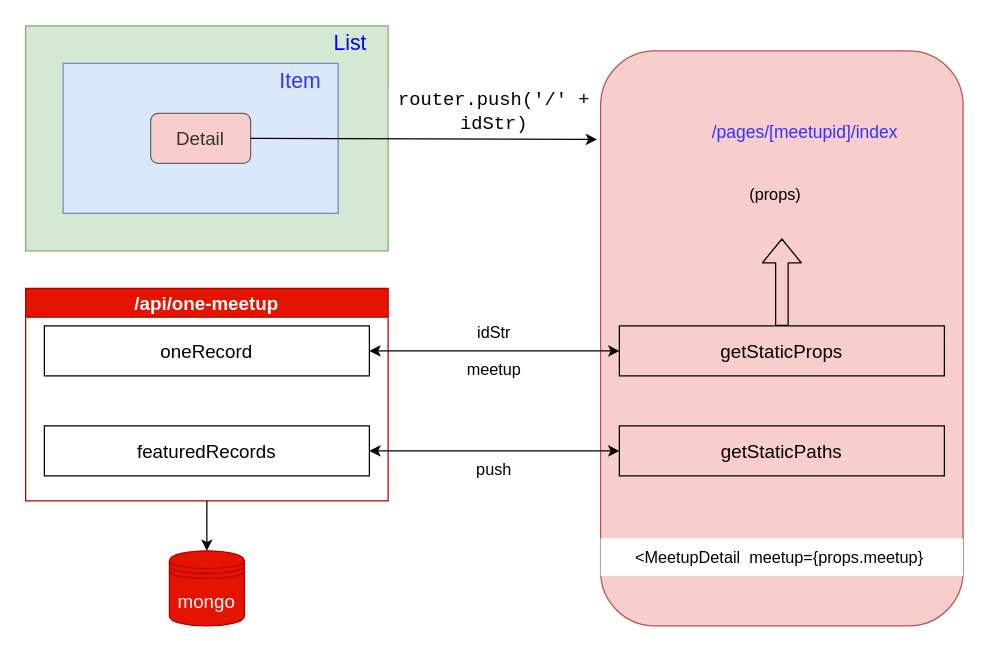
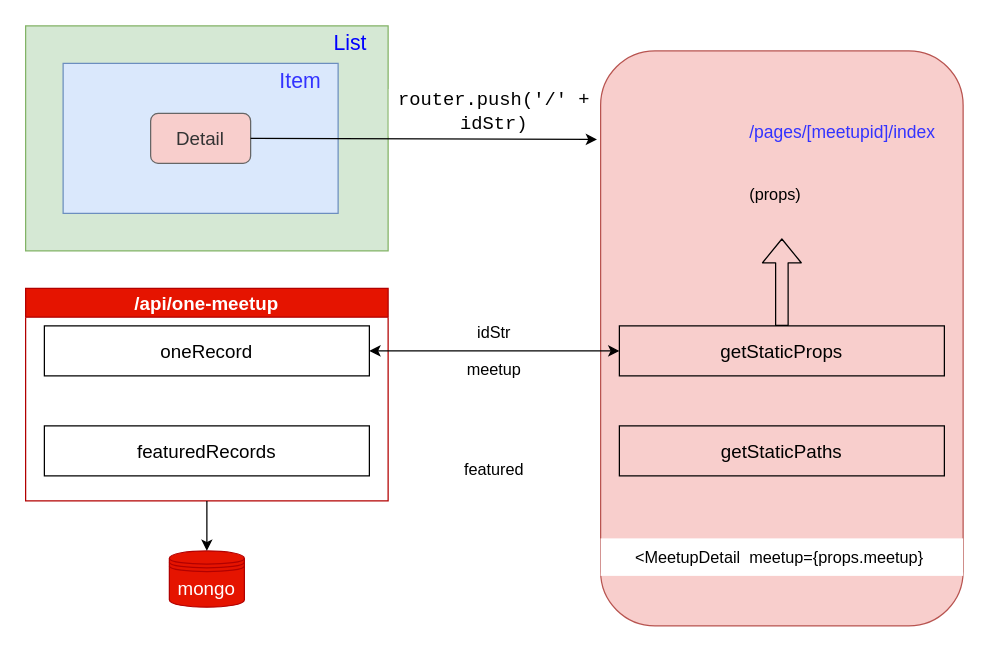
node "/pages/[meetupid]/index": moved (807, 132) -> (844, 132)
edge "featuredRecords" -- "getStaticPaths": removed
node "push": label "push" -> "featured"
node "mongo": size 75x75 -> 75x56
